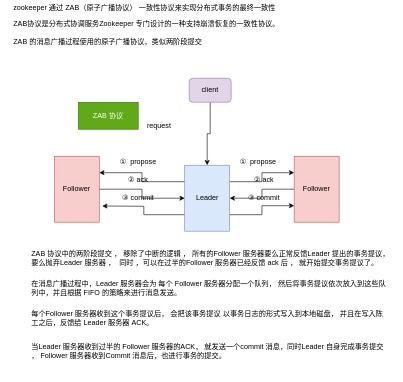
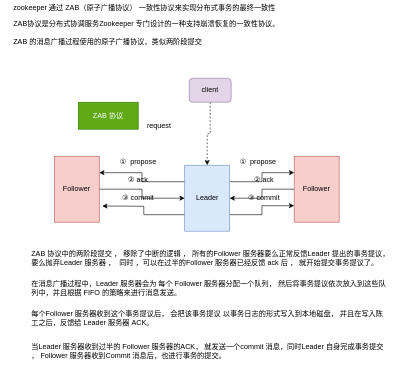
edge "client" -> "Leader": style solid -> dashed
